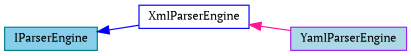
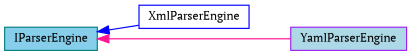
edge "YamlParserEngine" -> "XmlParserEngine": now "YamlParserEngine" -> "IParserEngine"
